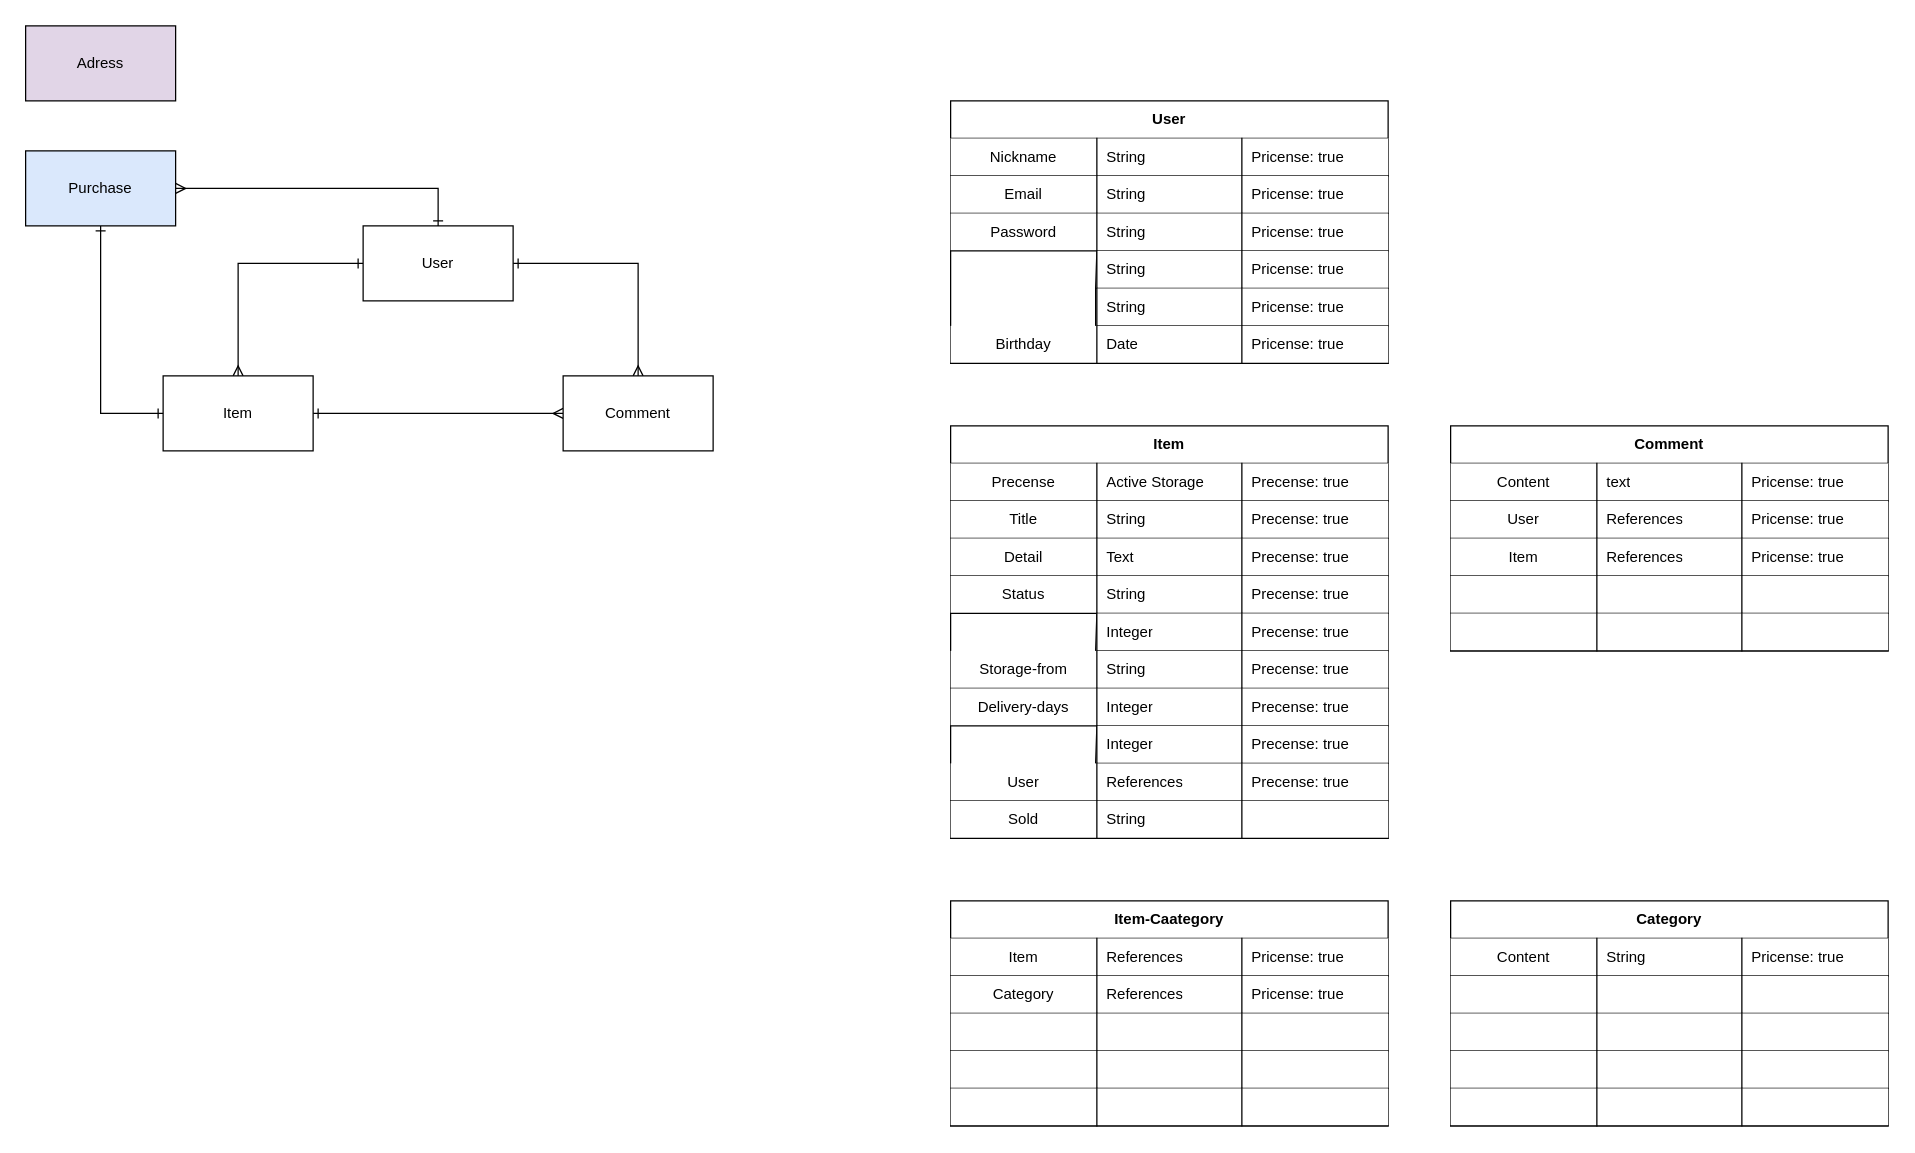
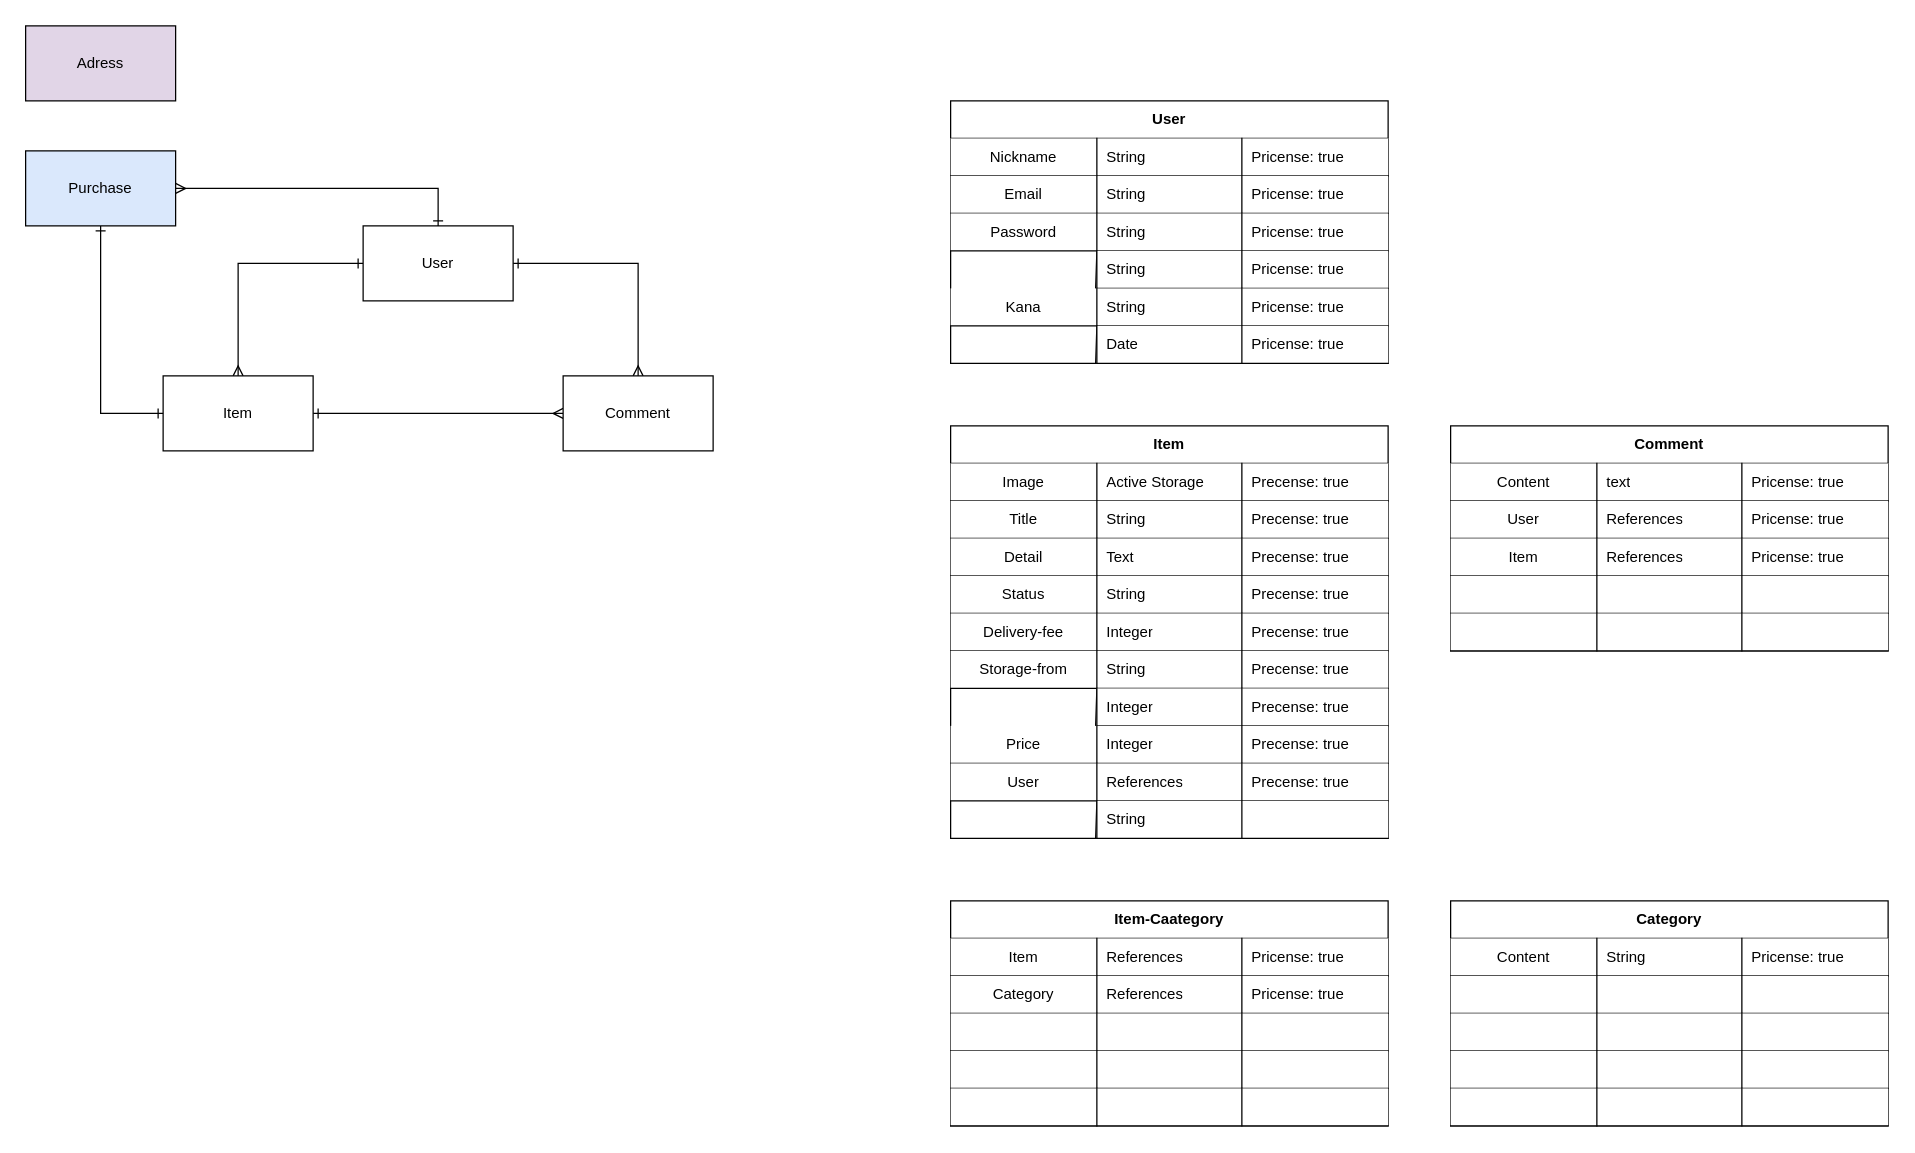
node "Kana": added
node "Birthday": removed
node "Precense": label "Precense" -> "Image"
node "Delivery-fee": added
node "Delivery-days": removed
node "Price": added
node "Sold": removed
